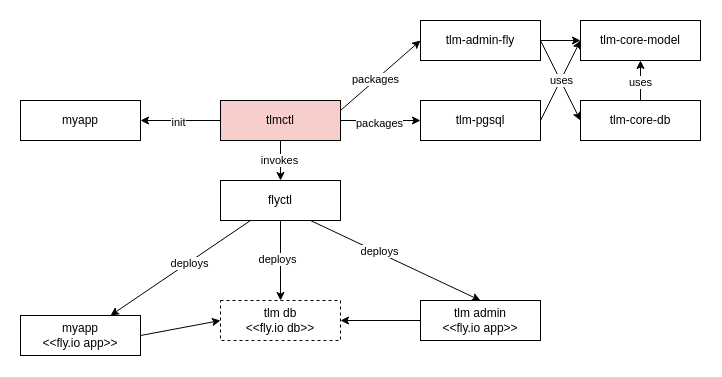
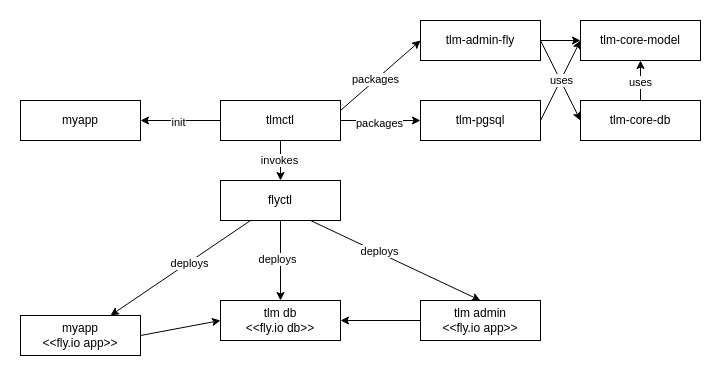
node "tlmctl": fillcolor #f8cecc -> #ffffff
node "tlm db <<fly.io db>>": style dashed -> solid
